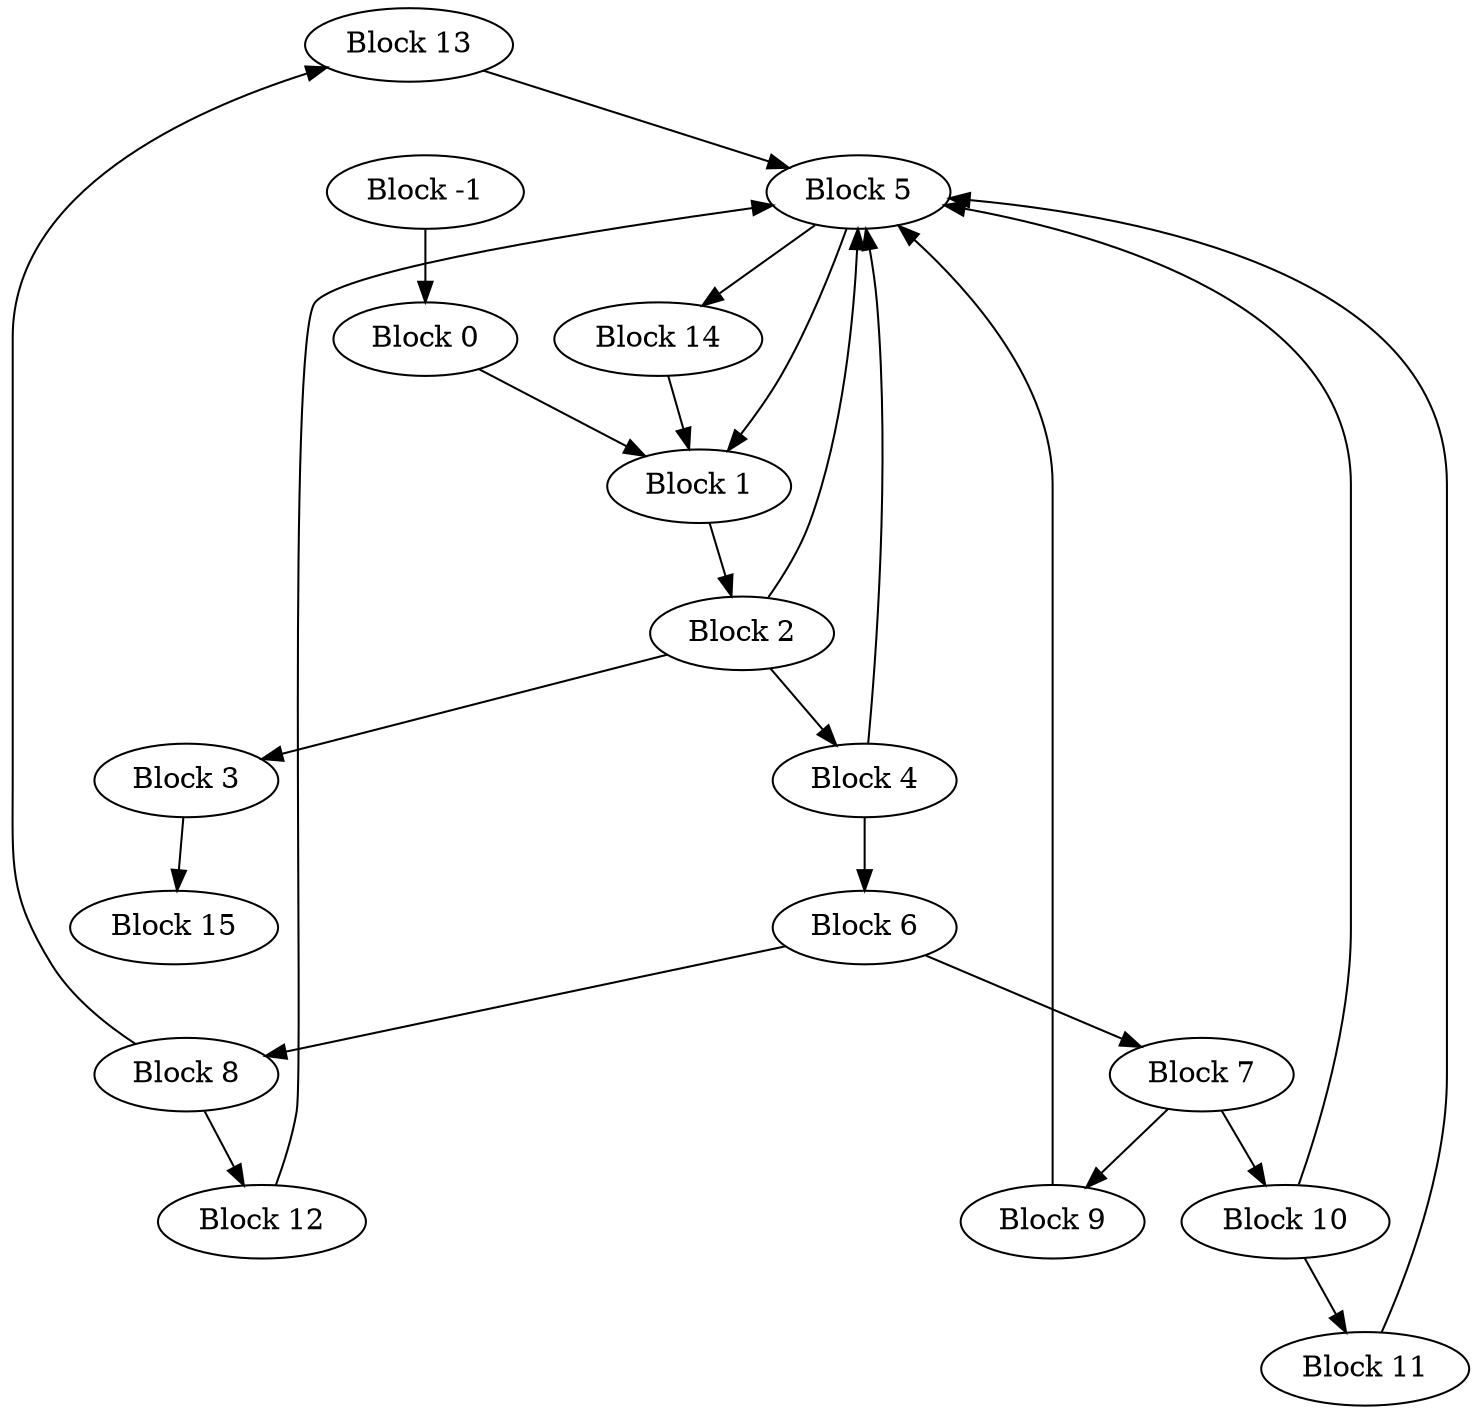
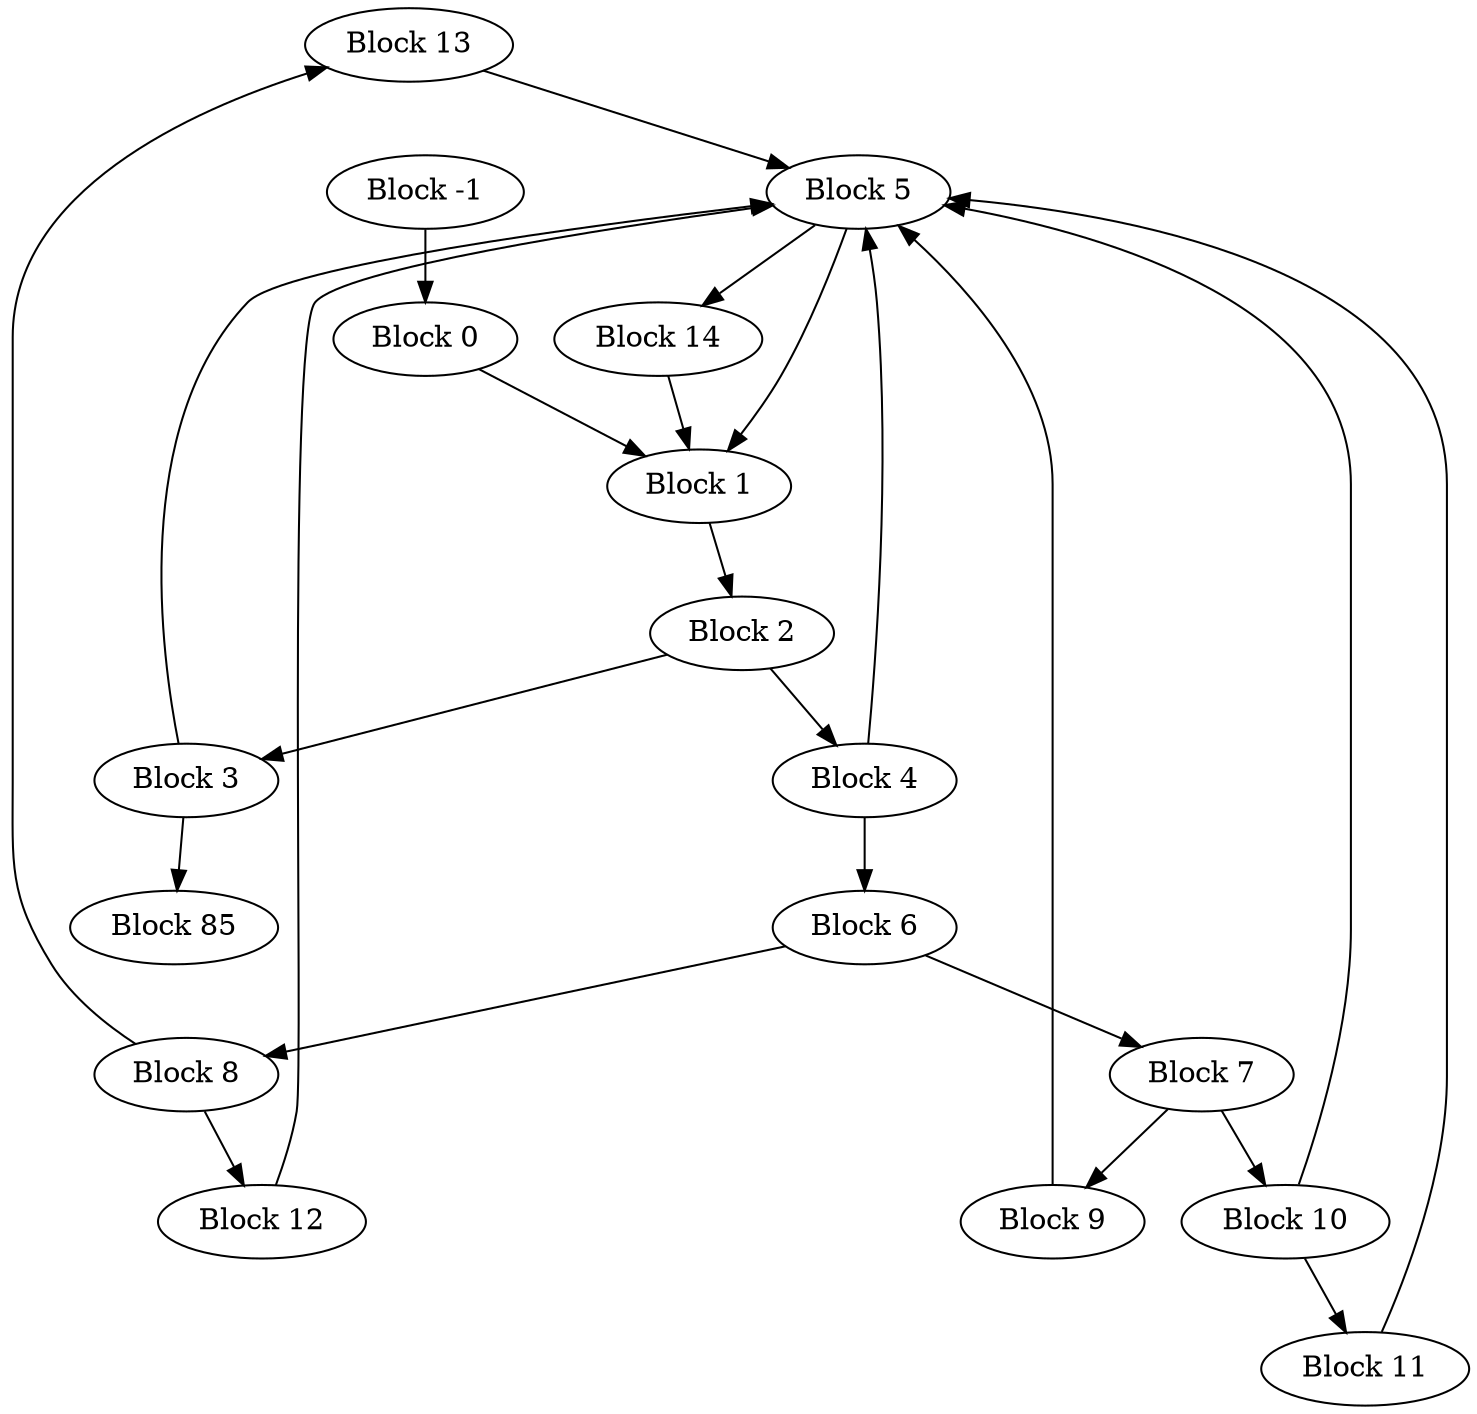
edge "Block 2" -> "Block 5": now "Block 3" -> "Block 5"
node "Block 15": label "Block 15" -> "Block 85"
